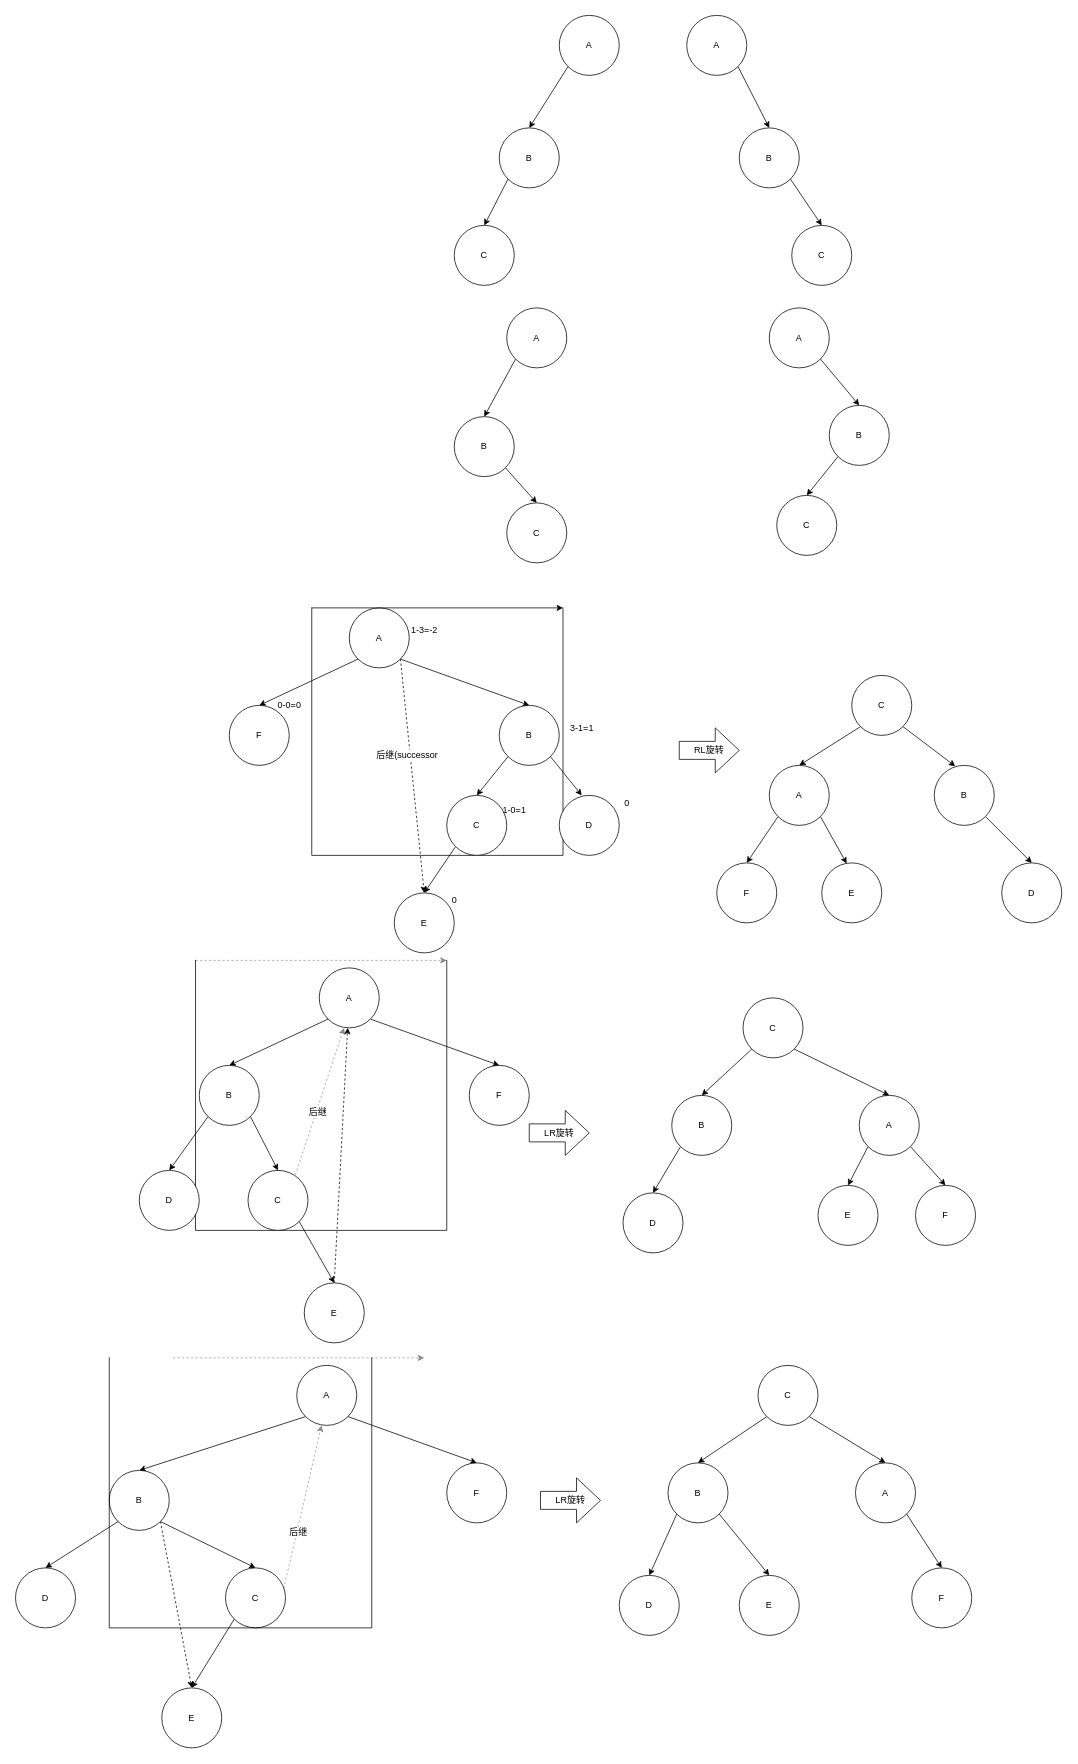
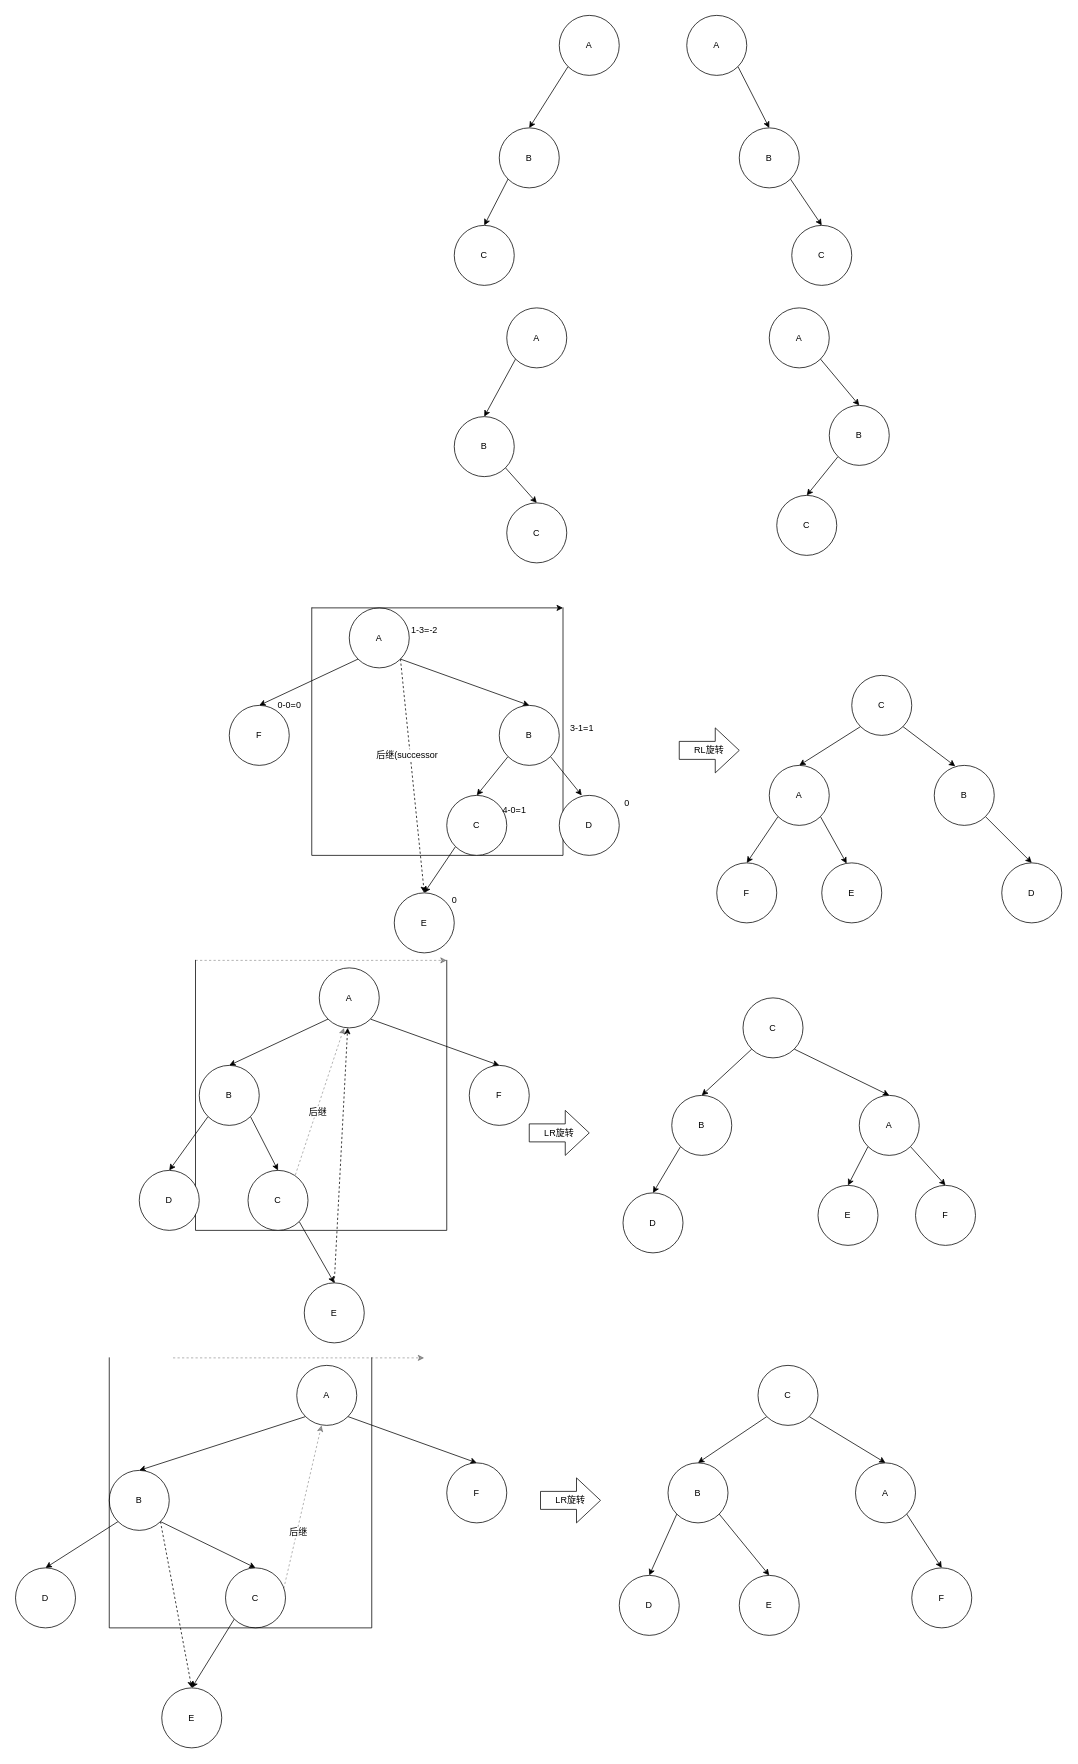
node "1-0=1": label "1-0=1" -> "4-0=1"
